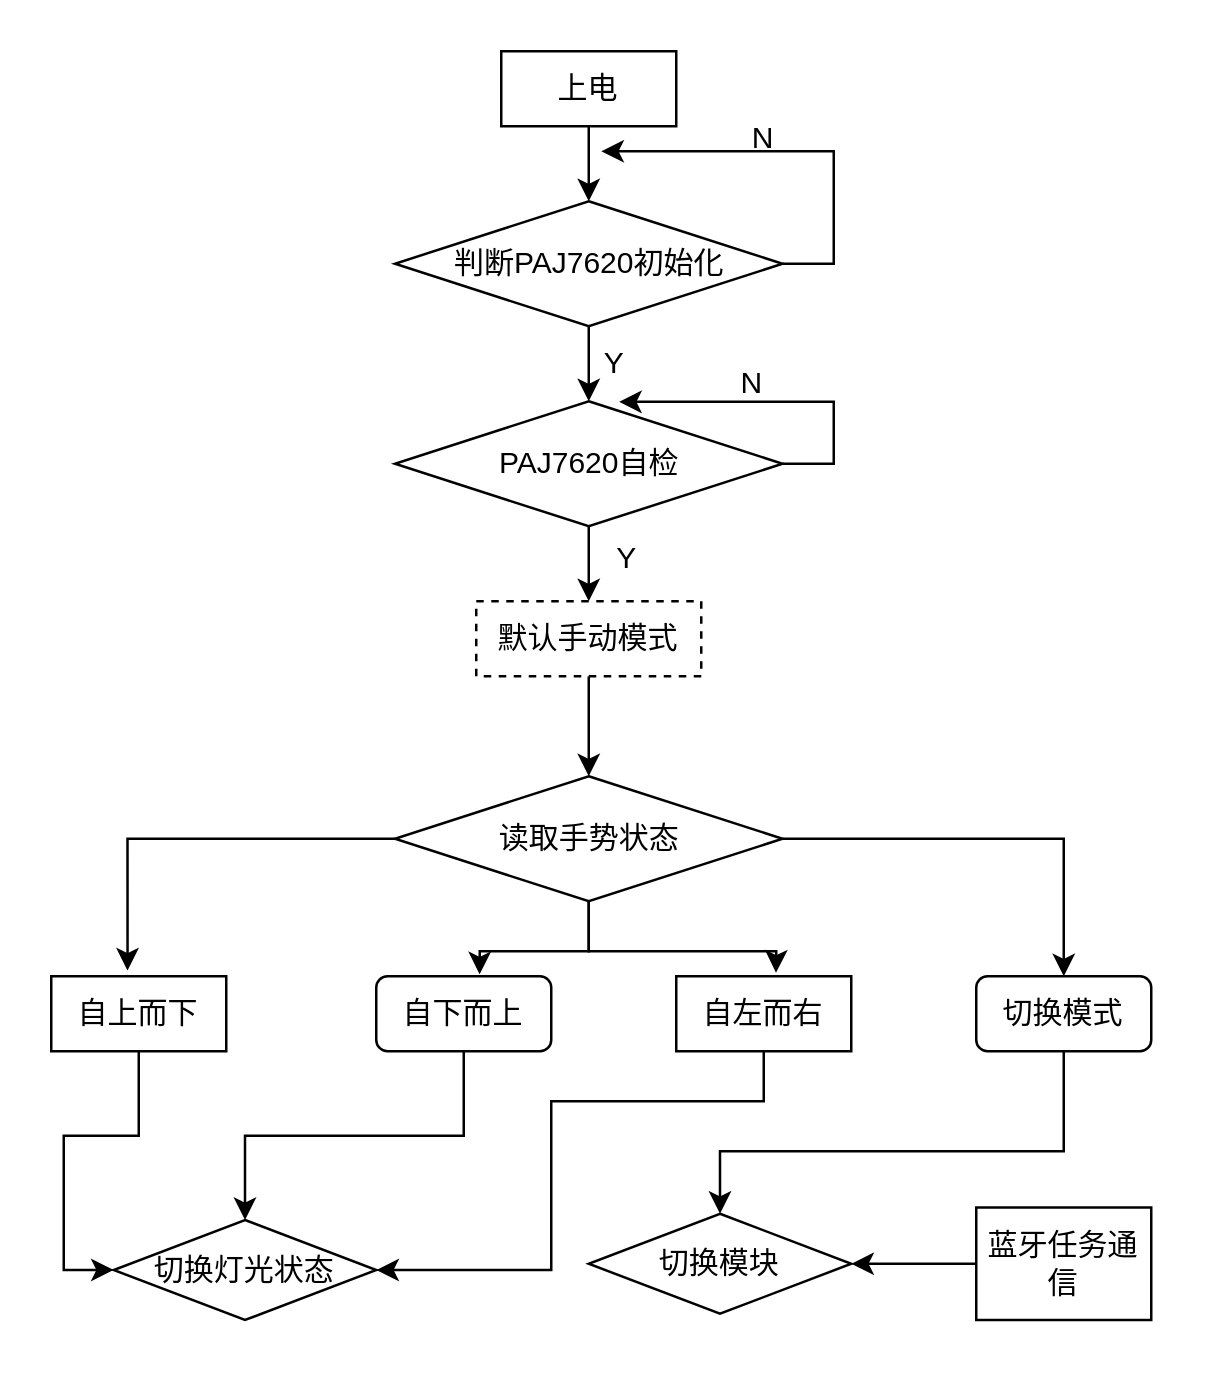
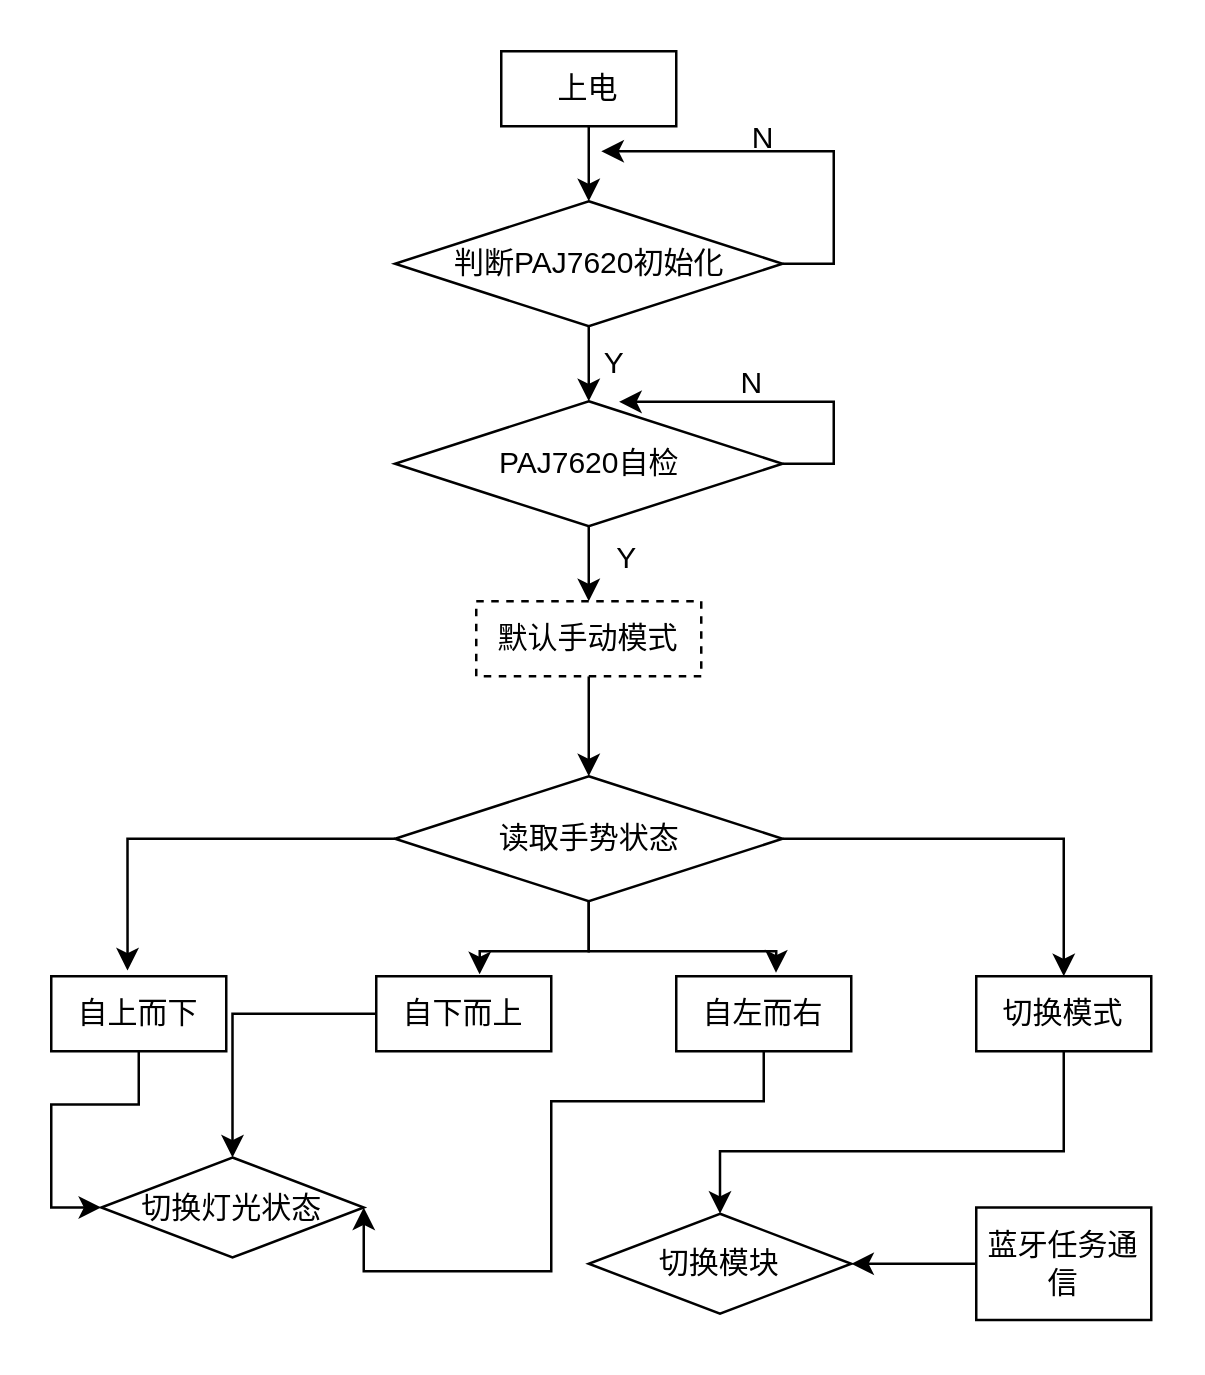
node "自下而上": shape rounded rectangle -> rectangle
node "切换模式": shape rounded rectangle -> rectangle
node "切换灯光状态": moved (245, 1270) -> (233, 1208)
